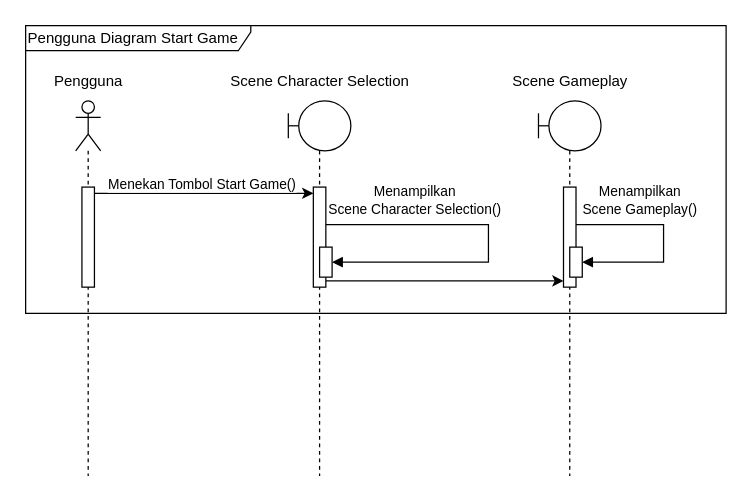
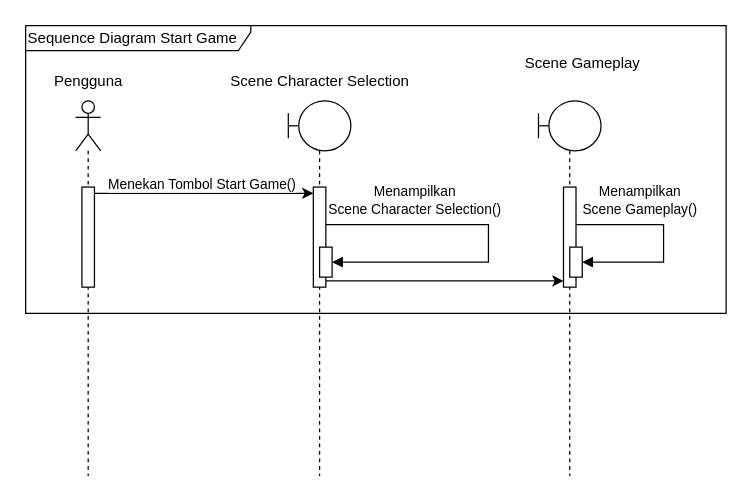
node "Pengguna Diagram Start Game": label "Pengguna Diagram Start Game" -> "Sequence Diagram Start Game"
node "Scene Gameplay": moved (569, 82) -> (582, 63)
